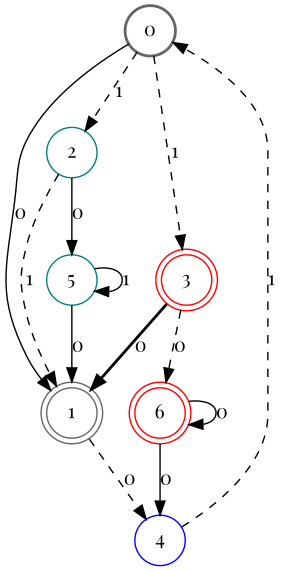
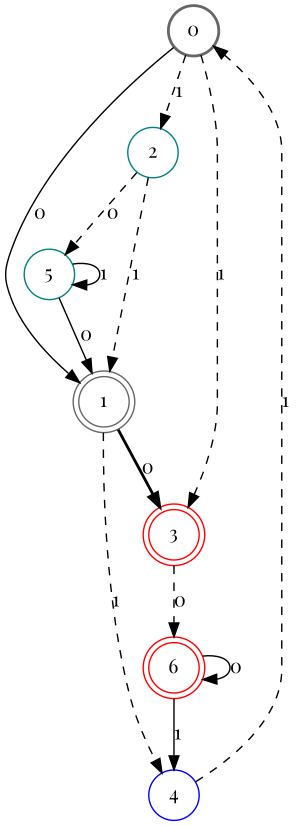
edge "2" -> "5": style solid -> dashed
edge "3" -> "1": reversed
edge "1" -> "4": label "0" -> "1"
edge "6" -> "4": label "0" -> "1"
